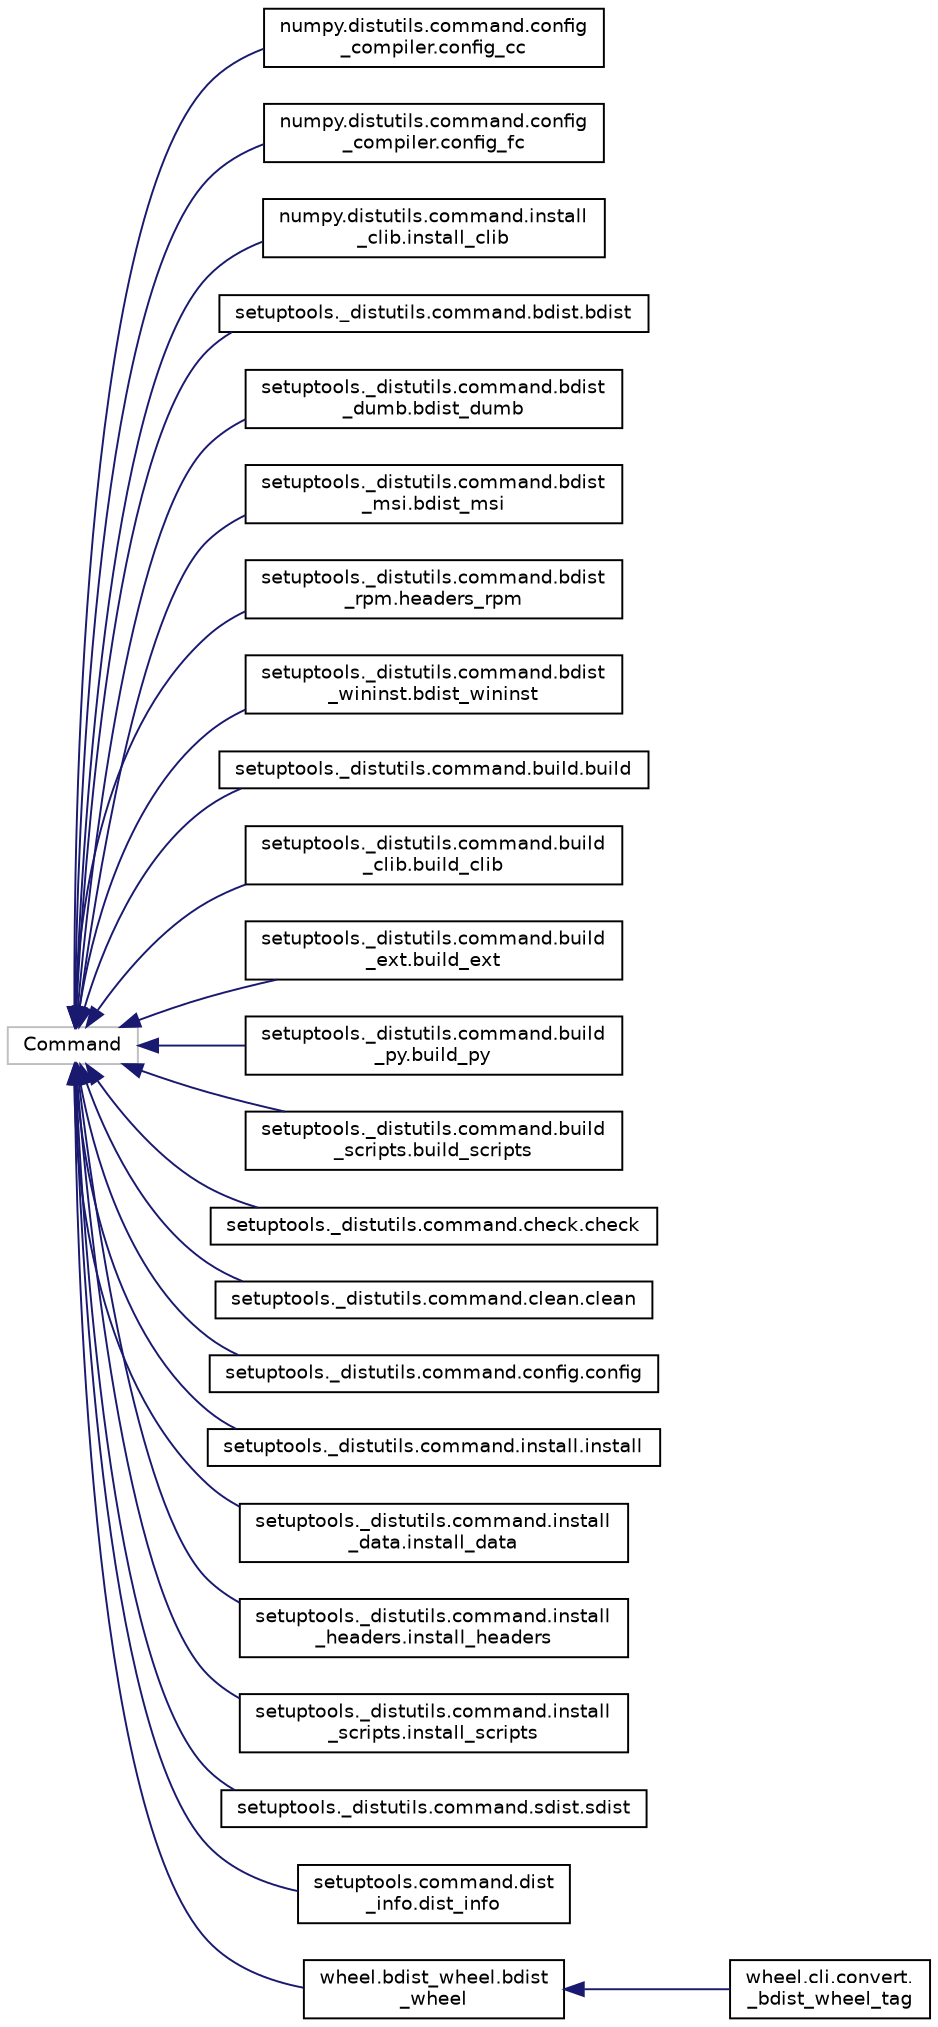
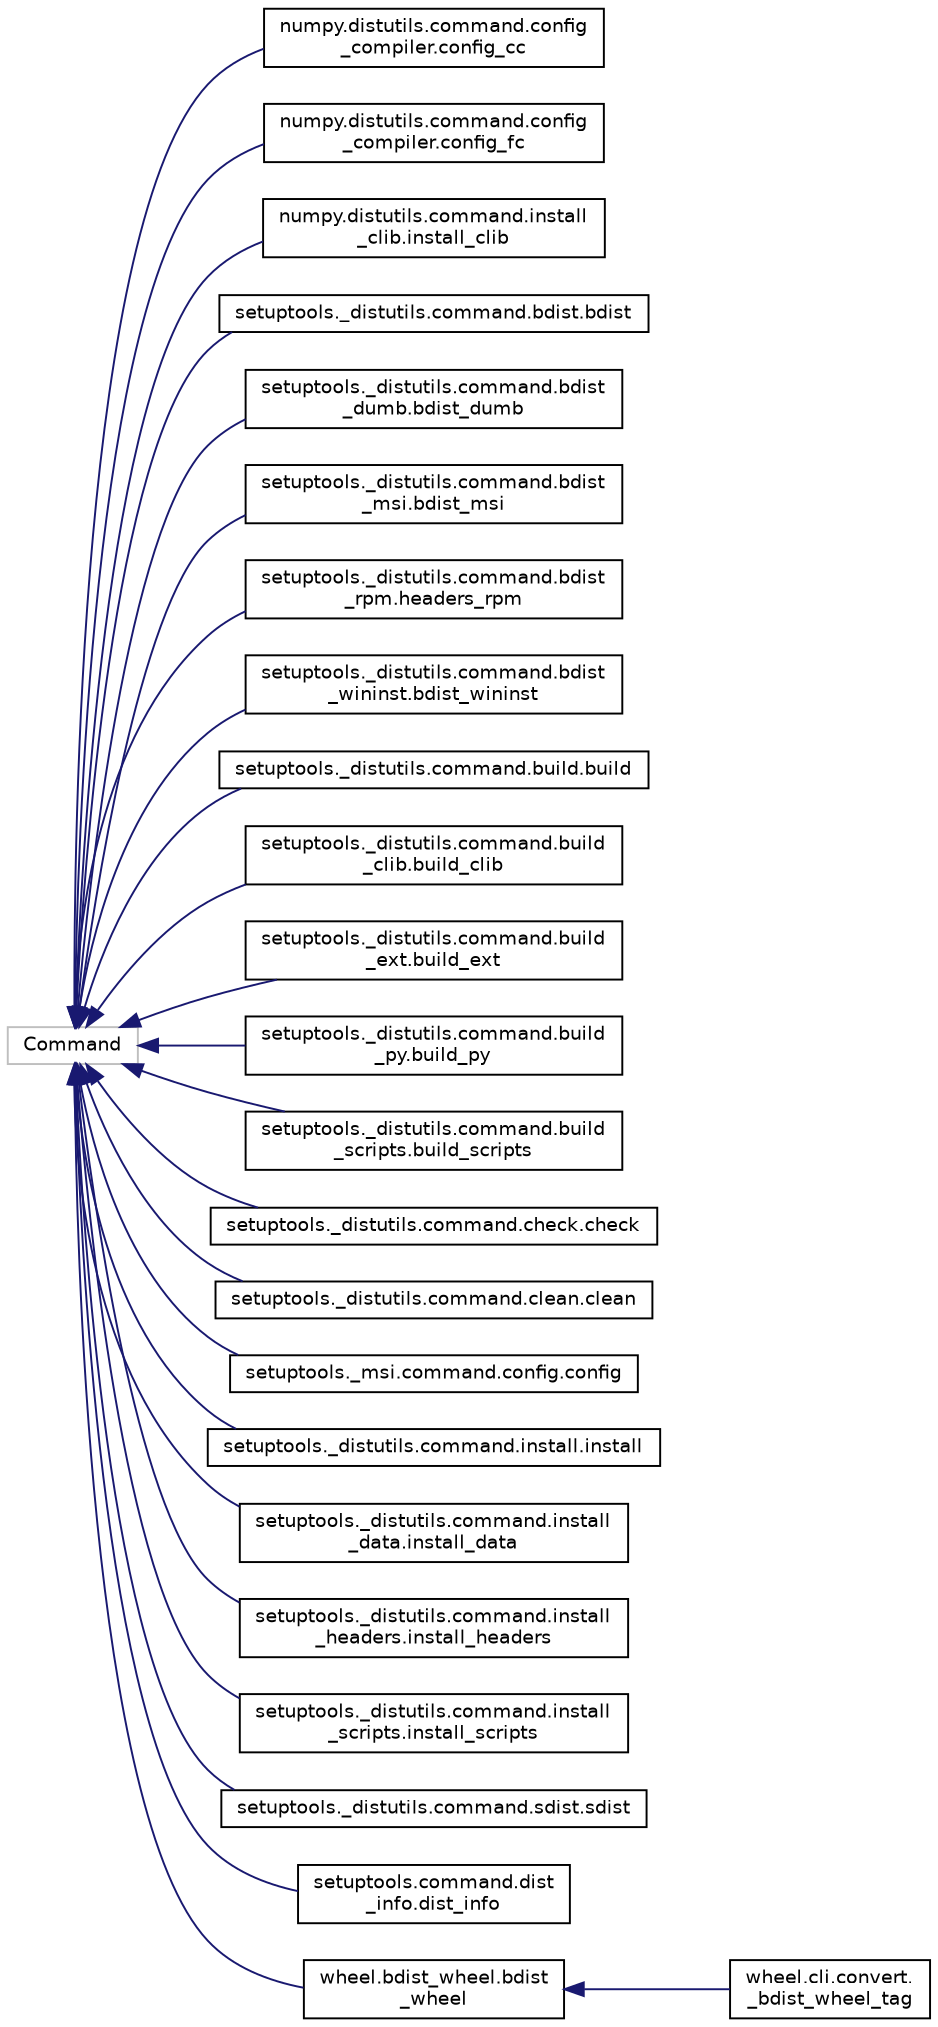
node "setuptools._distutils.command.config.config": label "setuptools._distutils.command.config.config" -> "setuptools._msi.command.config.config"
